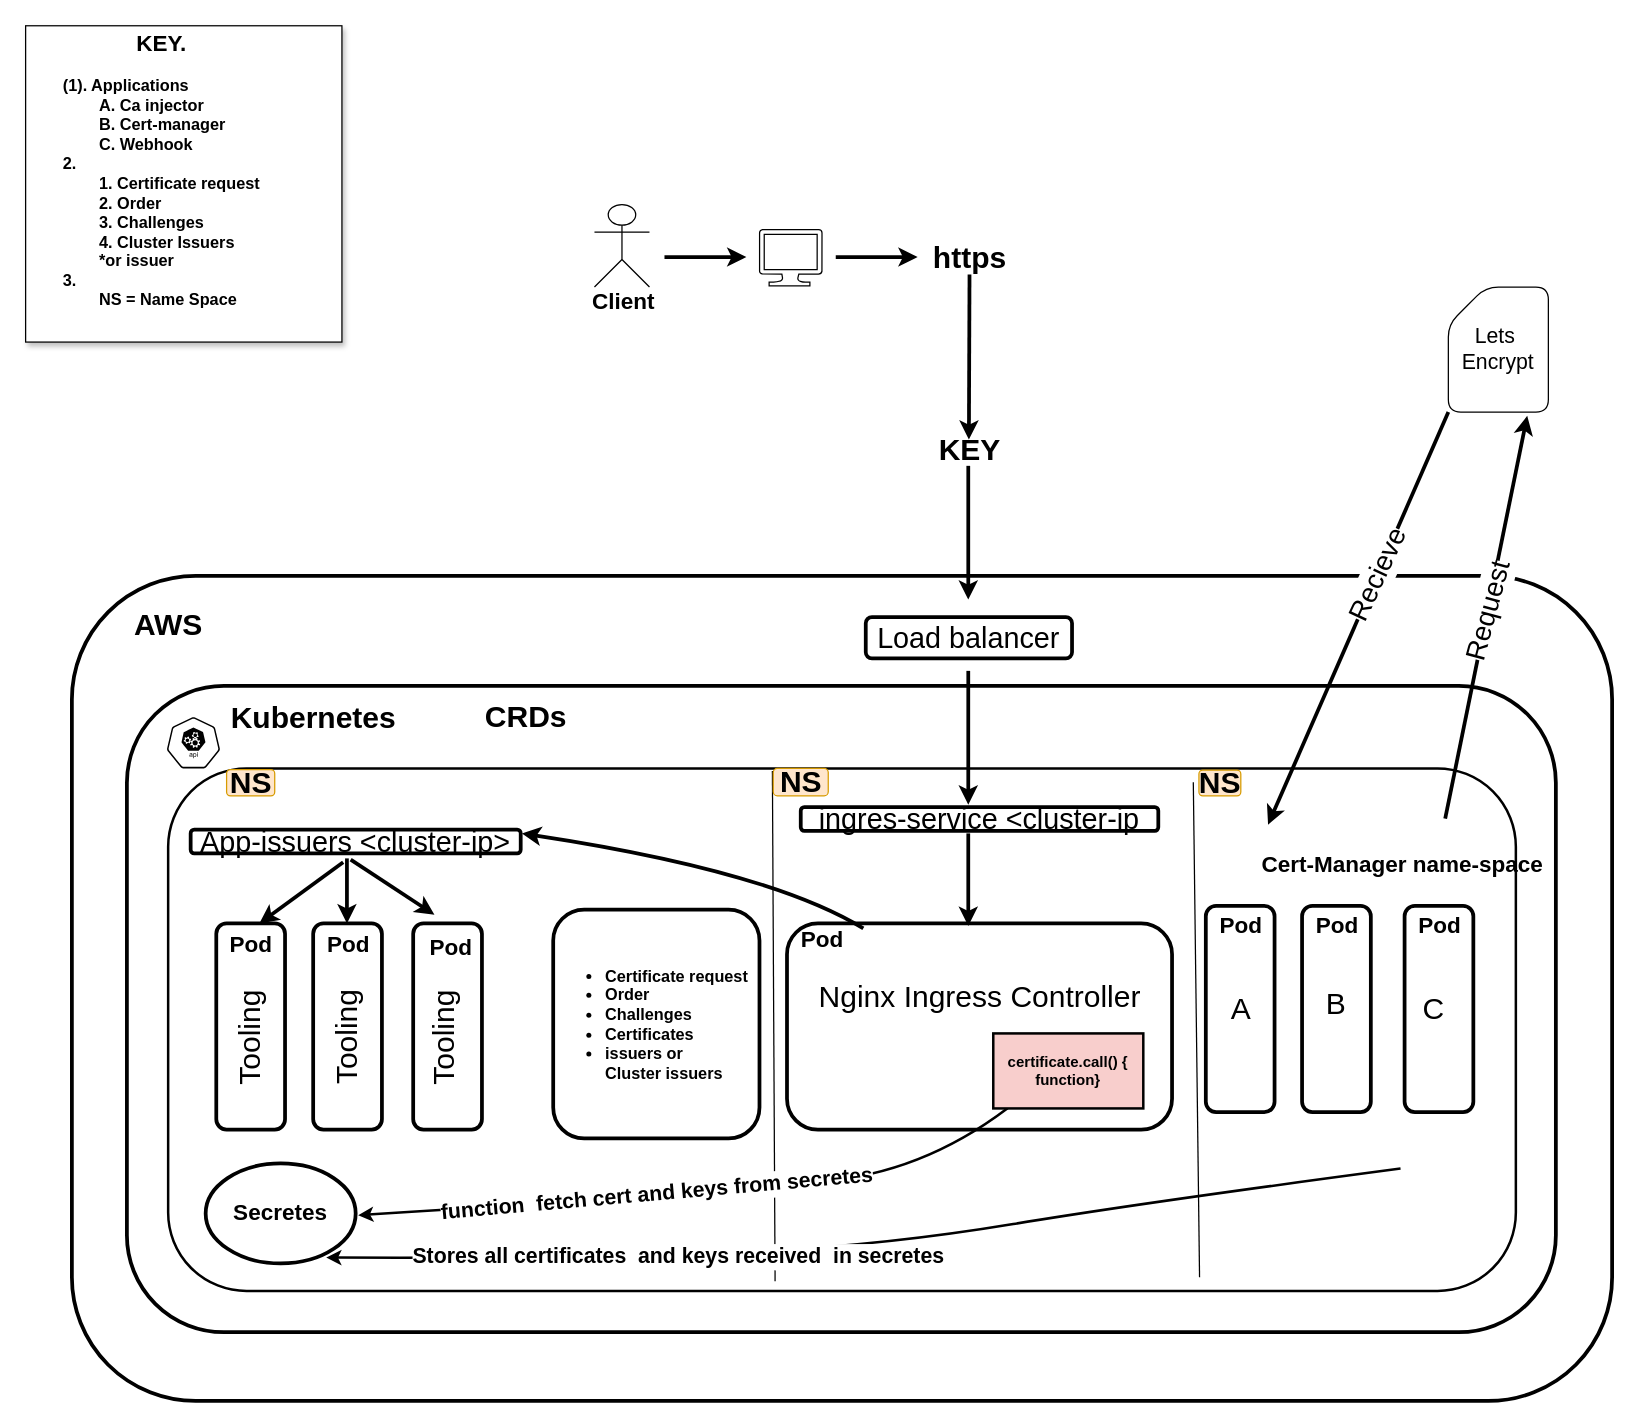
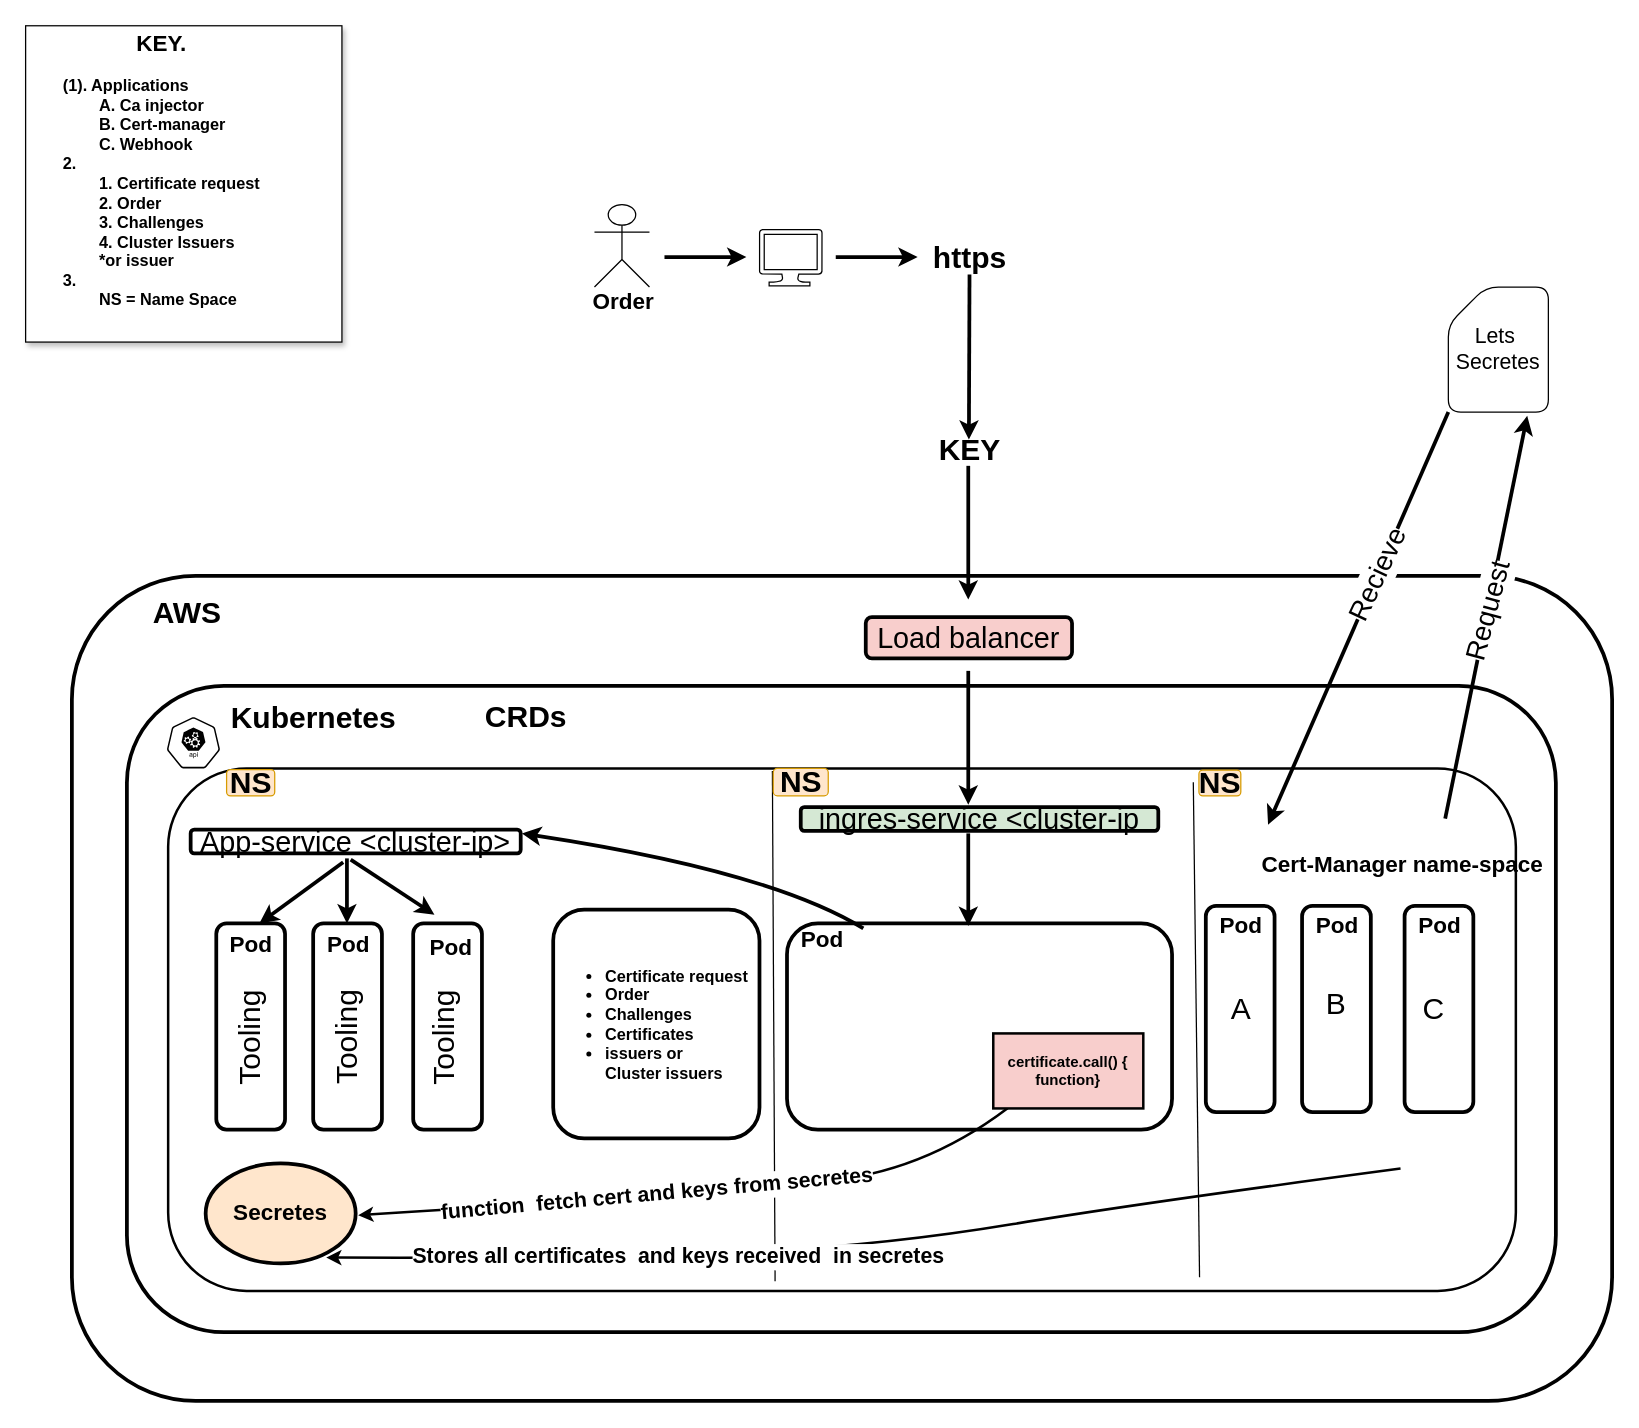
node "Client": label "Client" -> "Order"
node "Lets Encrypt": label "Lets Encrypt" -> "Lets Secretes"
node "AWS": moved (168, 626) -> (187, 613)
node "Load balancer": fillcolor #ffffff -> #f8cecc
node "ingres-service <cluster-ip": fillcolor #ffffff -> #d5e8d4
node "App-issuers <cluster-ip>": label "App-issuers <cluster-ip>" -> "App-service <cluster-ip>"
node "Nginx Ingress Controller": removed
node "Secretes": fillcolor #ffffff -> #ffe6cc
